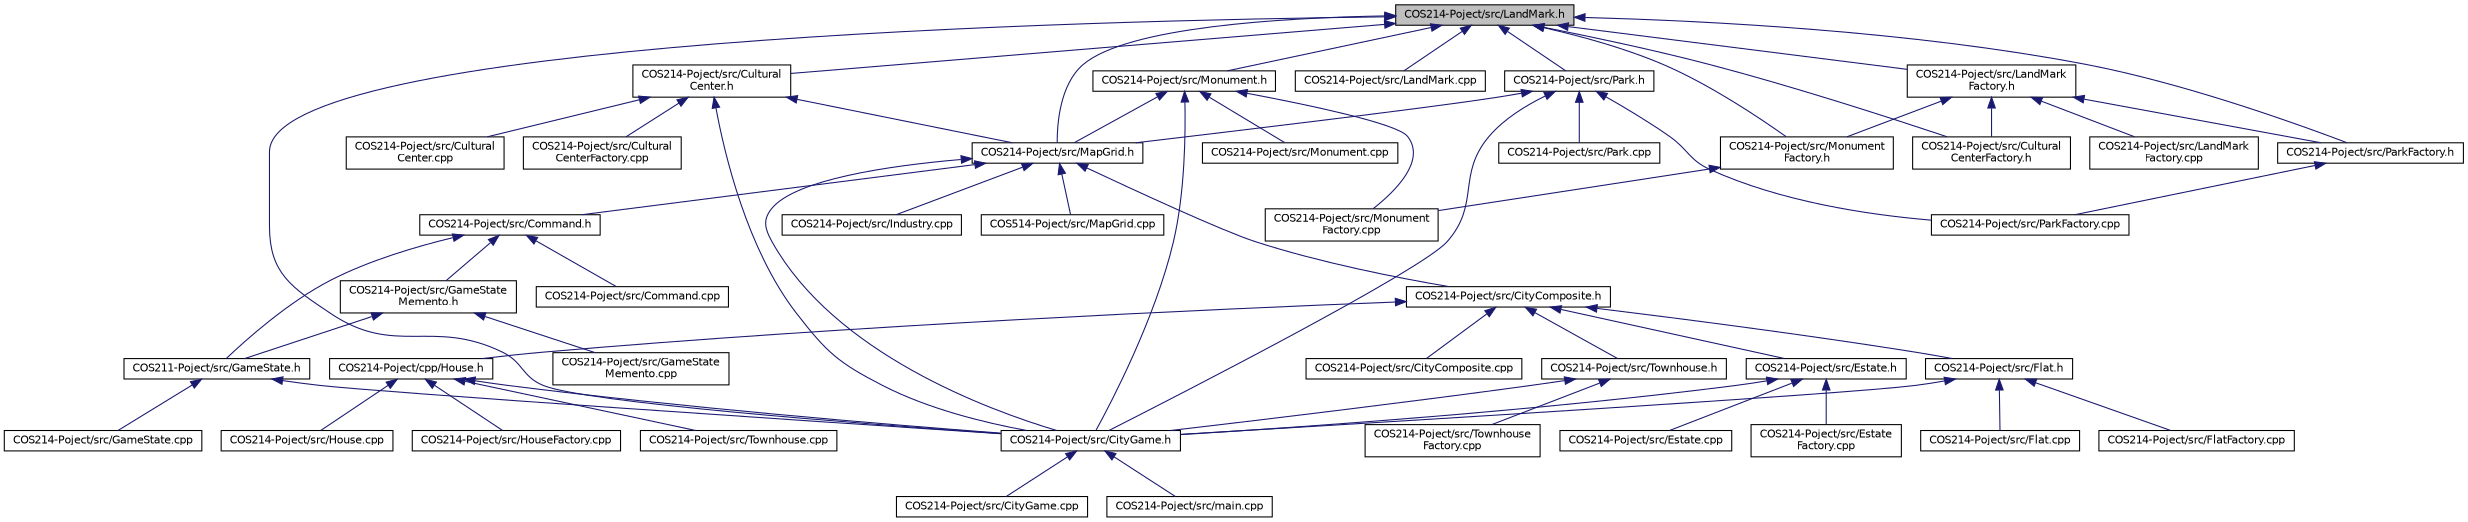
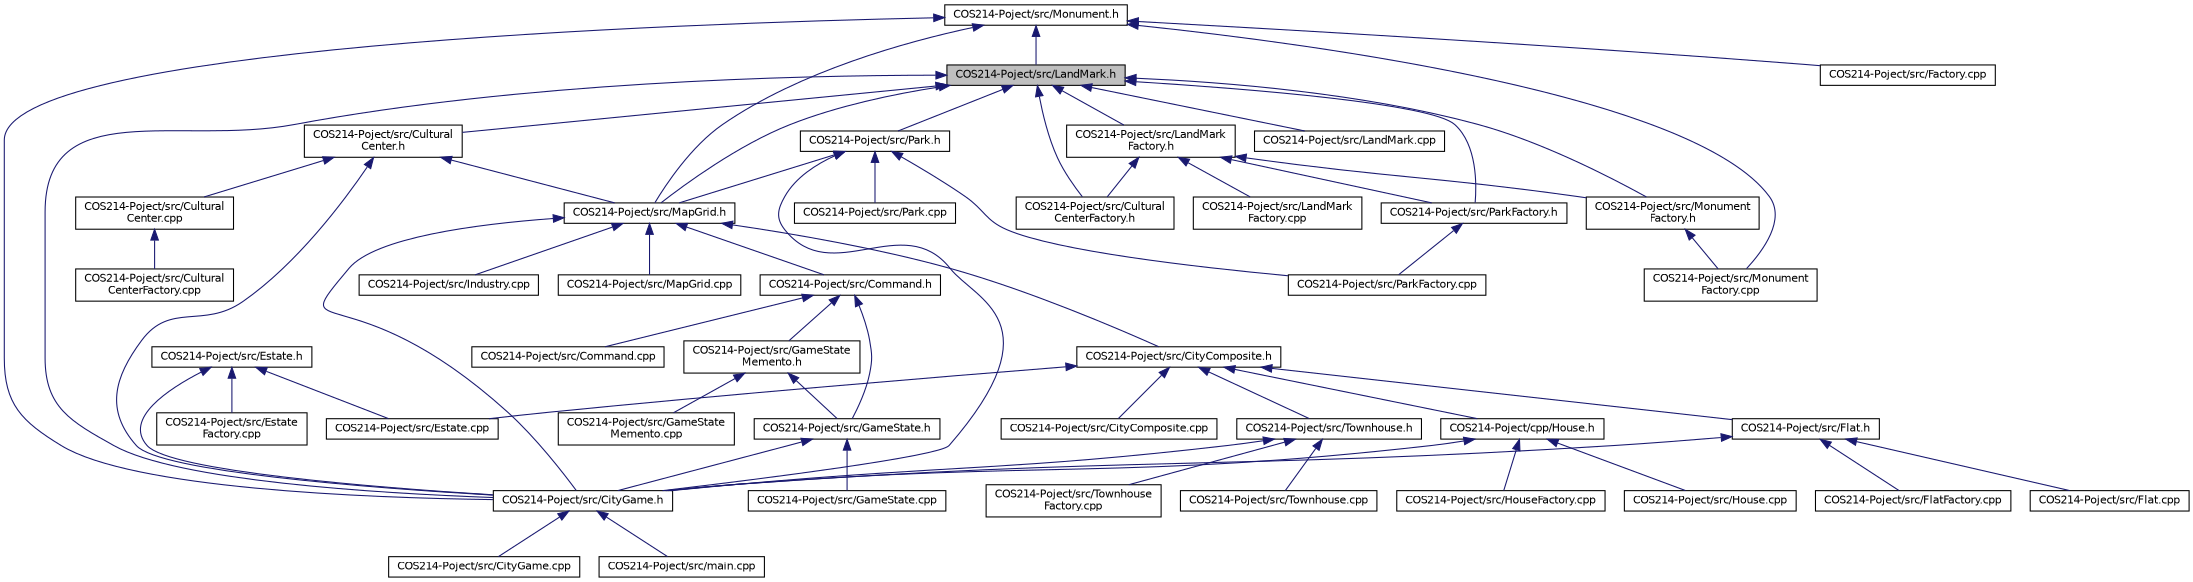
edge "COS214-Poject/src/Monument.h" -> "COS214-Poject/src/LandMark.h": reversed
edge "COS214-Poject/src/Cultural CenterFactory.cpp" -> "COS214-Poject/src/Cultural Center.h": now "COS214-Poject/src/Cultural CenterFactory.cpp" -> "COS214-Poject/src/Cultural Center.cpp"
node "COS214-Poject/src/Monument.cpp": label "COS214-Poject/src/Monument.cpp" -> "COS214-Poject/src/Factory.cpp"
node "COS514-Poject/src/MapGrid.cpp": label "COS514-Poject/src/MapGrid.cpp" -> "COS214-Poject/src/MapGrid.cpp"
edge "COS214-Poject/src/Estate.h" -> "COS214-Poject/src/CityComposite.h": now "COS214-Poject/src/Estate.cpp" -> "COS214-Poject/src/CityComposite.h"
node "COS211-Poject/src/GameState.h": label "COS211-Poject/src/GameState.h" -> "COS214-Poject/src/GameState.h"
edge "COS214-Poject/src/Townhouse.cpp" -> "COS214-Poject/cpp/House.h": now "COS214-Poject/src/Townhouse.cpp" -> "COS214-Poject/src/Townhouse.h"
